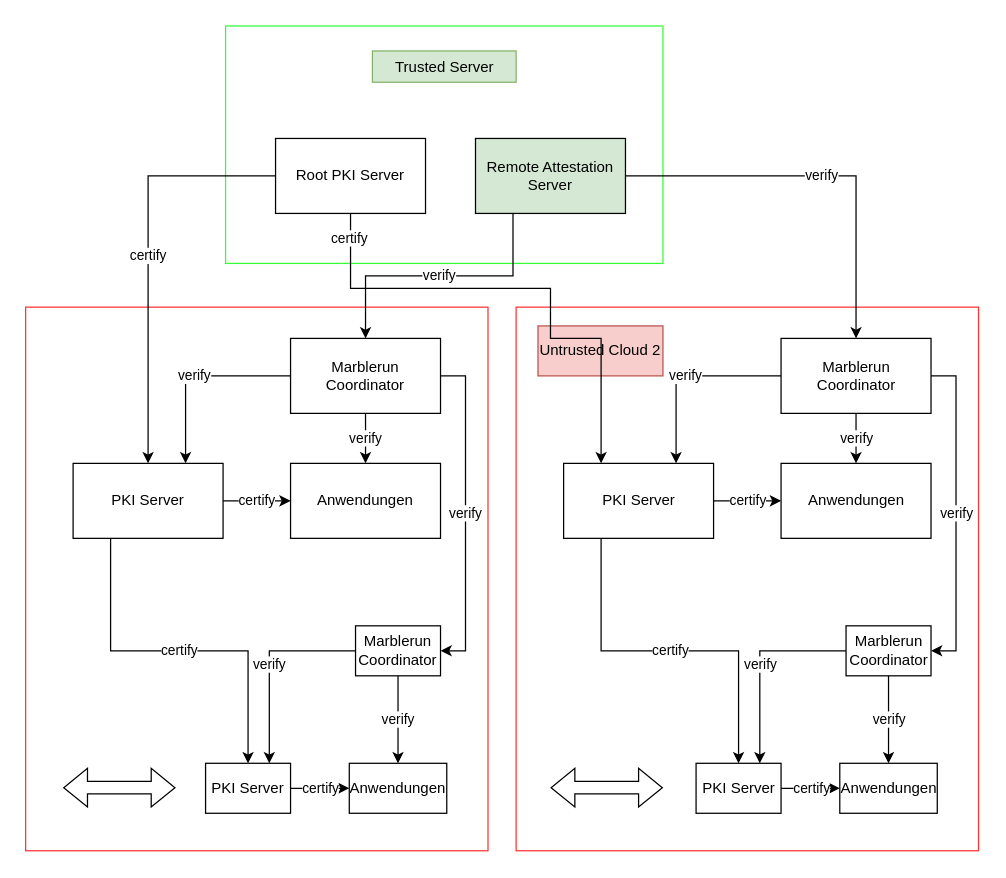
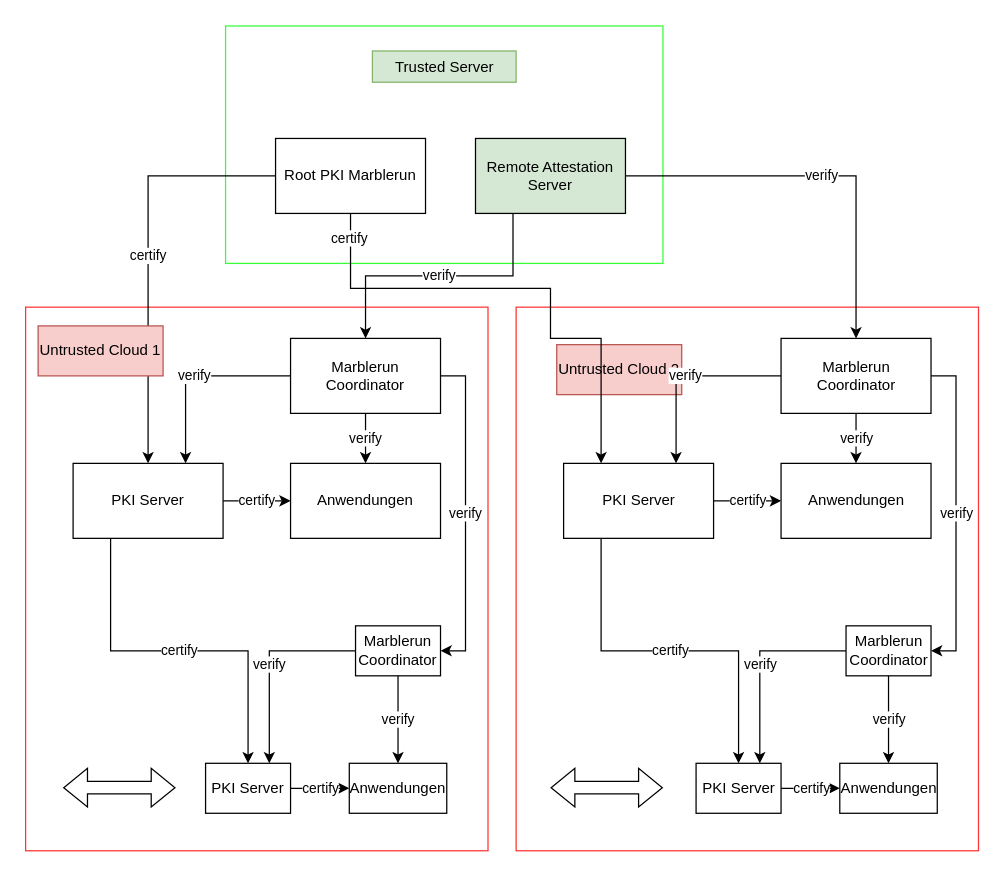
node "Root PKI Server": label "Root PKI Server" -> "Root PKI Marblerun"
node "Untrusted Cloud 1": added
node "Untrusted Cloud 2": moved (601, 351) -> (619, 369)
